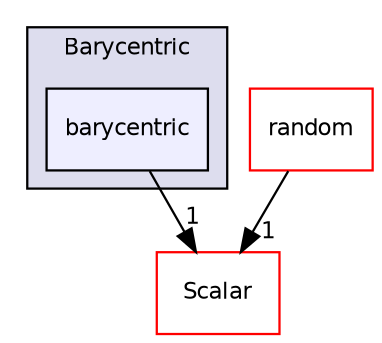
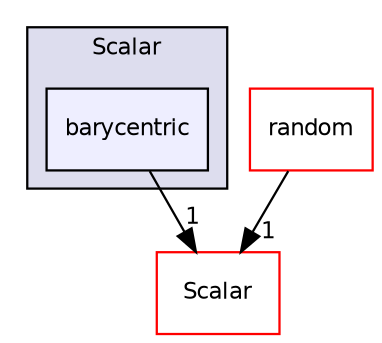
cluster "Barycentric": label "Barycentric" -> "Scalar"
